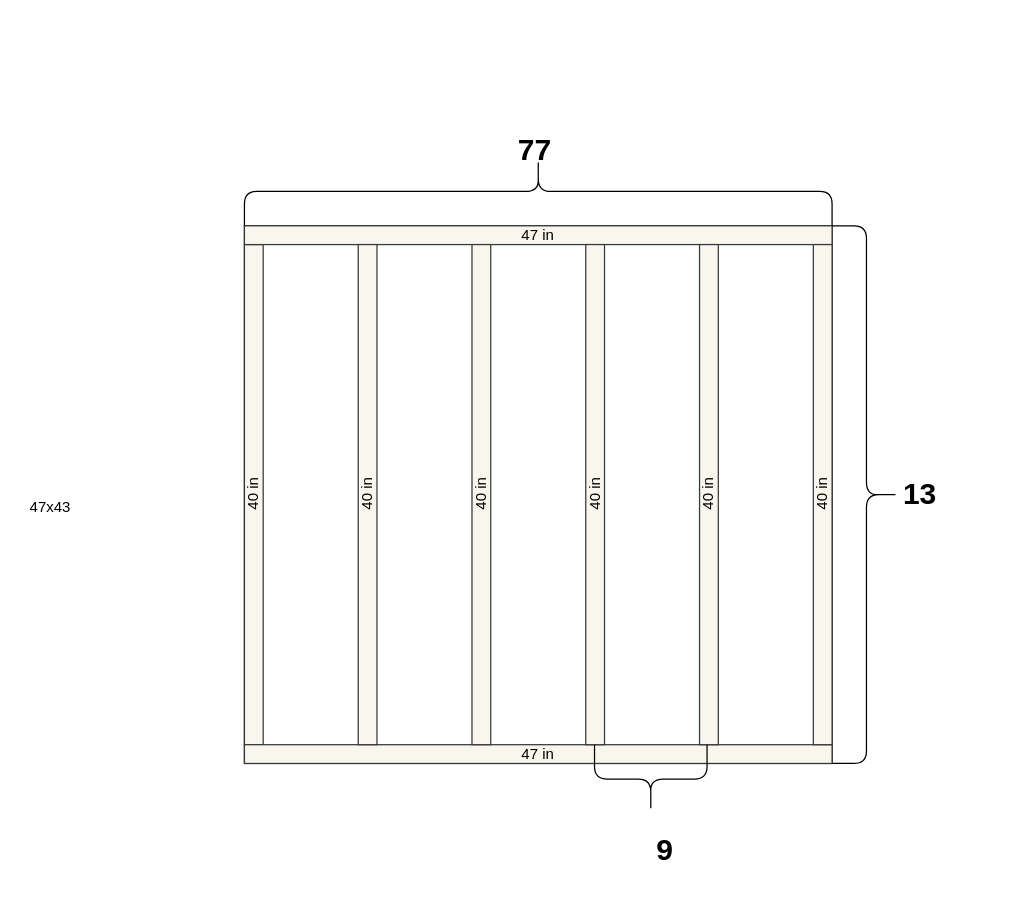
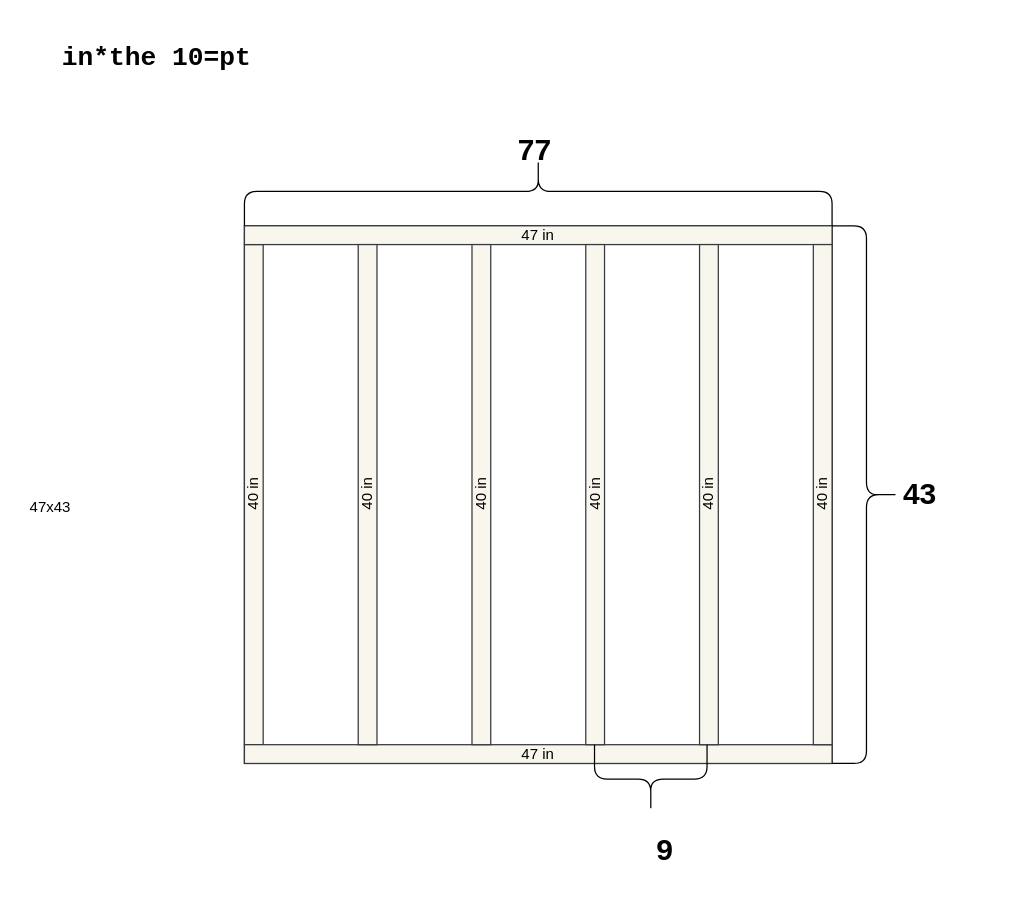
node "in*the 10=pt": added
node "13": label "13" -> "43"
